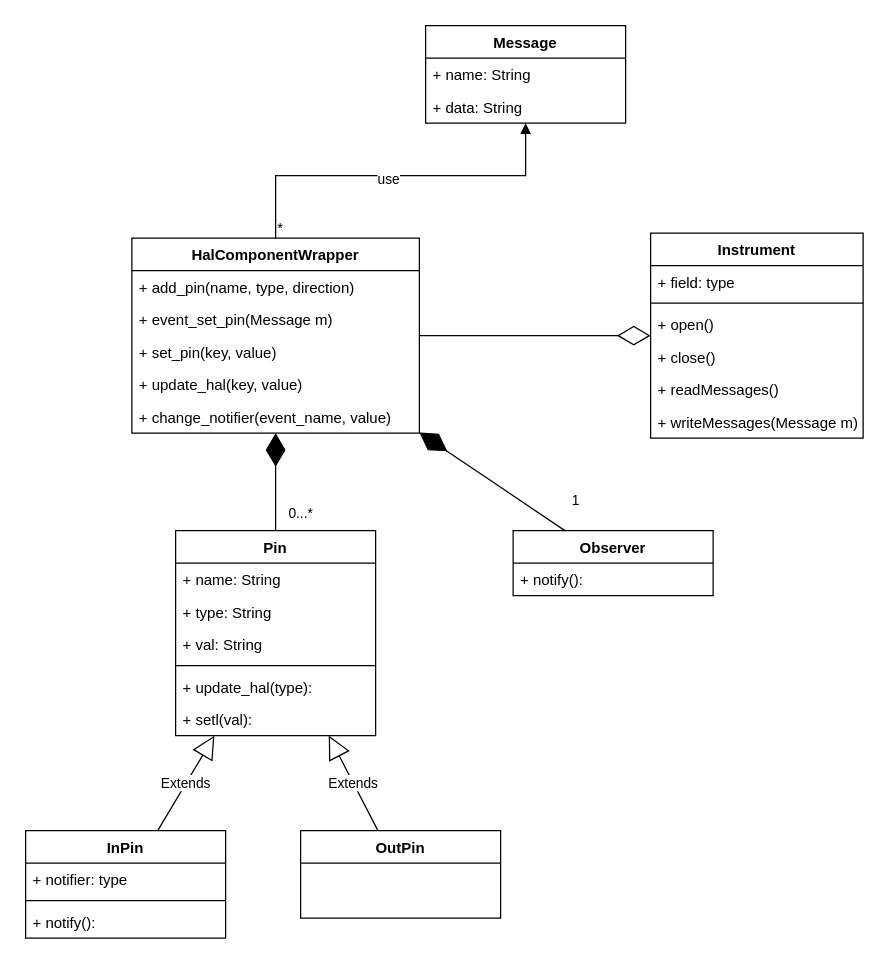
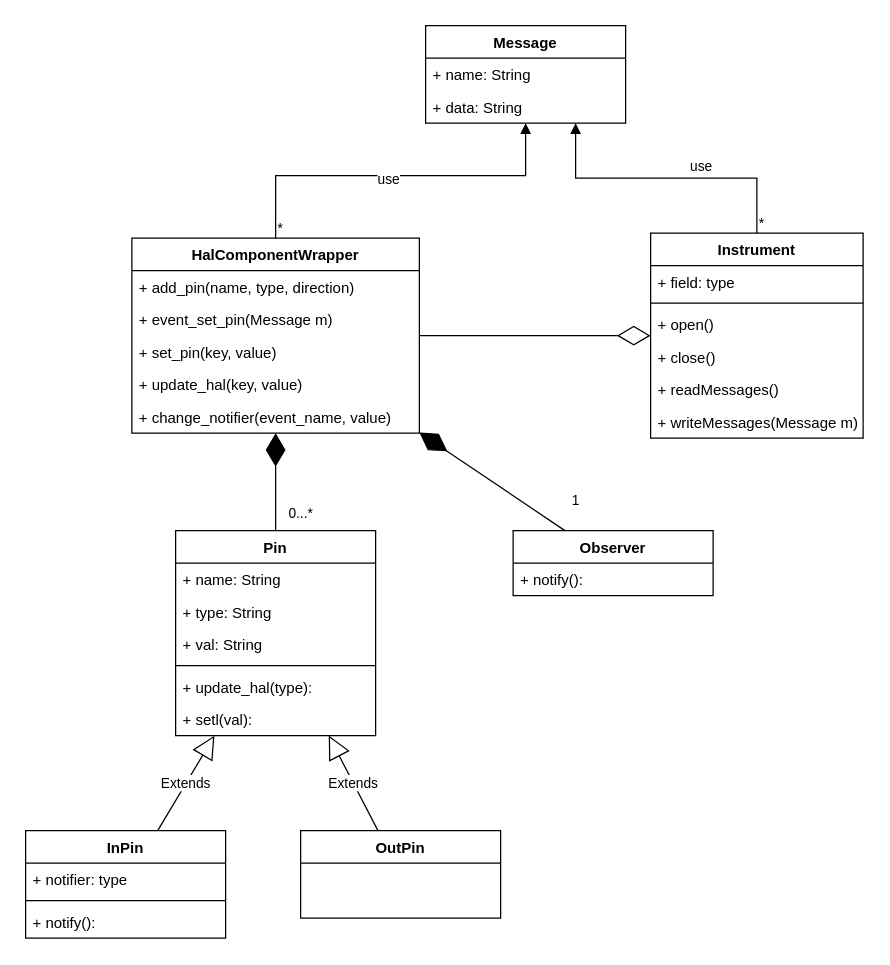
edge "Instrument" -> "Message": added, labels "*", "use"
